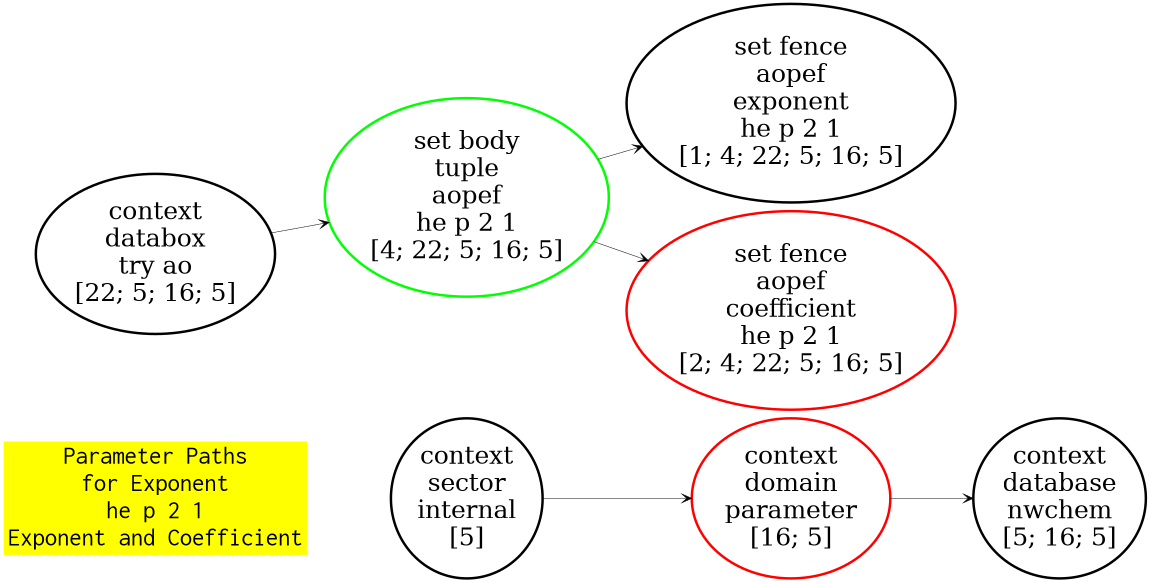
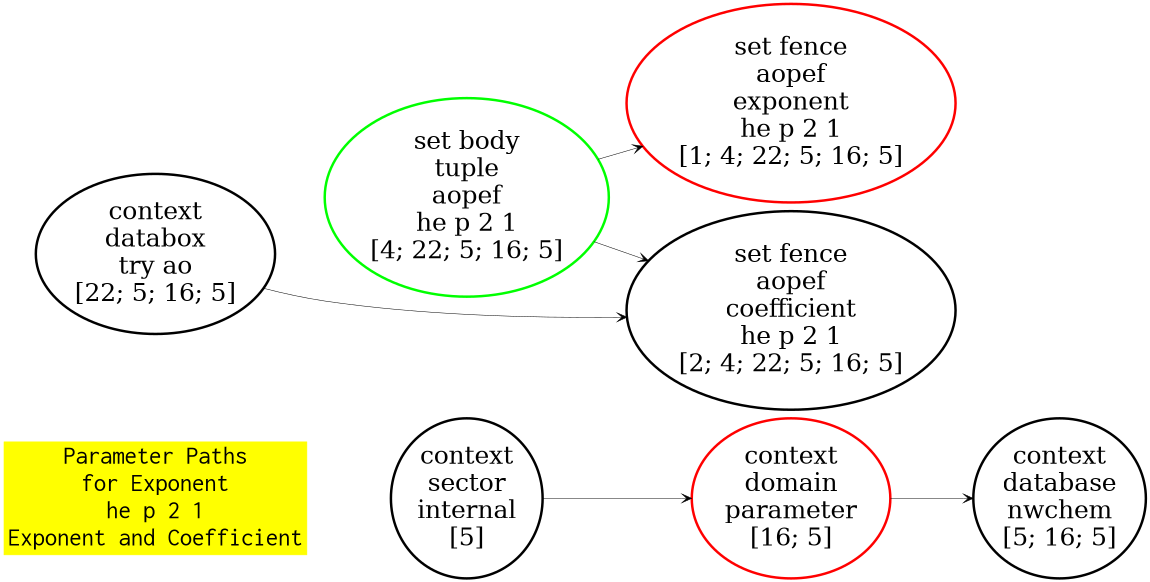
node "set fence aopef exponent he p 2 1 [1; 4; 22; 5; 16; 5]": color black -> red
edge "context databox try ao [22; 5; 16; 5]" -> "set body tuple aopef he p 2 1 [4; 22; 5; 16; 5]": now "context databox try ao [22; 5; 16; 5]" -> "set fence aopef coefficient he p 2 1 [2; 4; 22; 5; 16; 5]"
node "set fence aopef coefficient he p 2 1 [2; 4; 22; 5; 16; 5]": color red -> black
